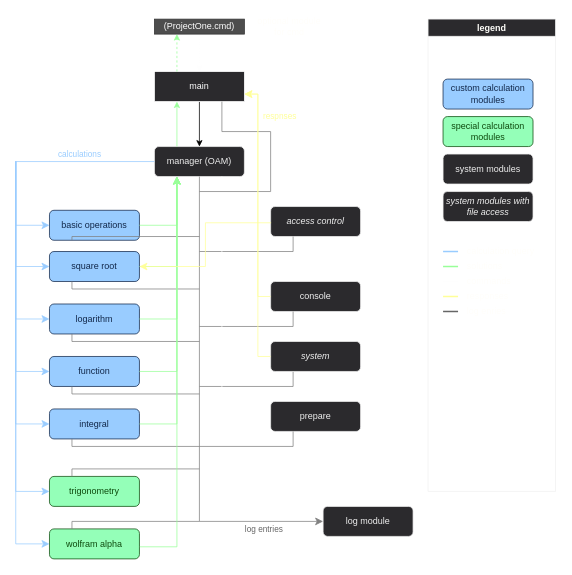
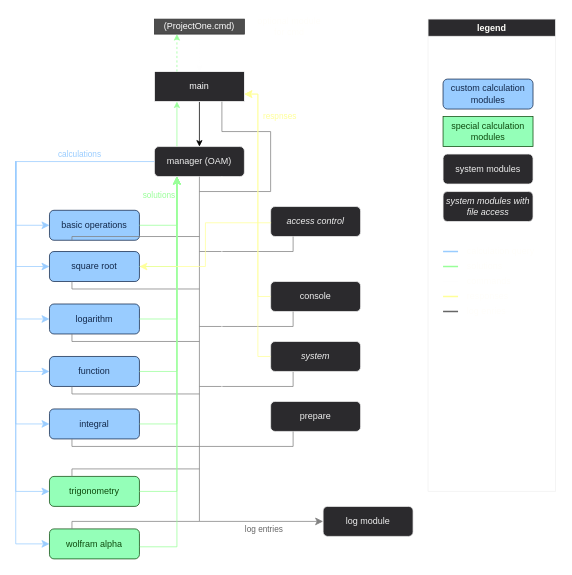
node "special calculation modules": shape rounded rectangle -> rectangle
edge "trigonometry" -> "manager (OAM)": added, label "solutions"
